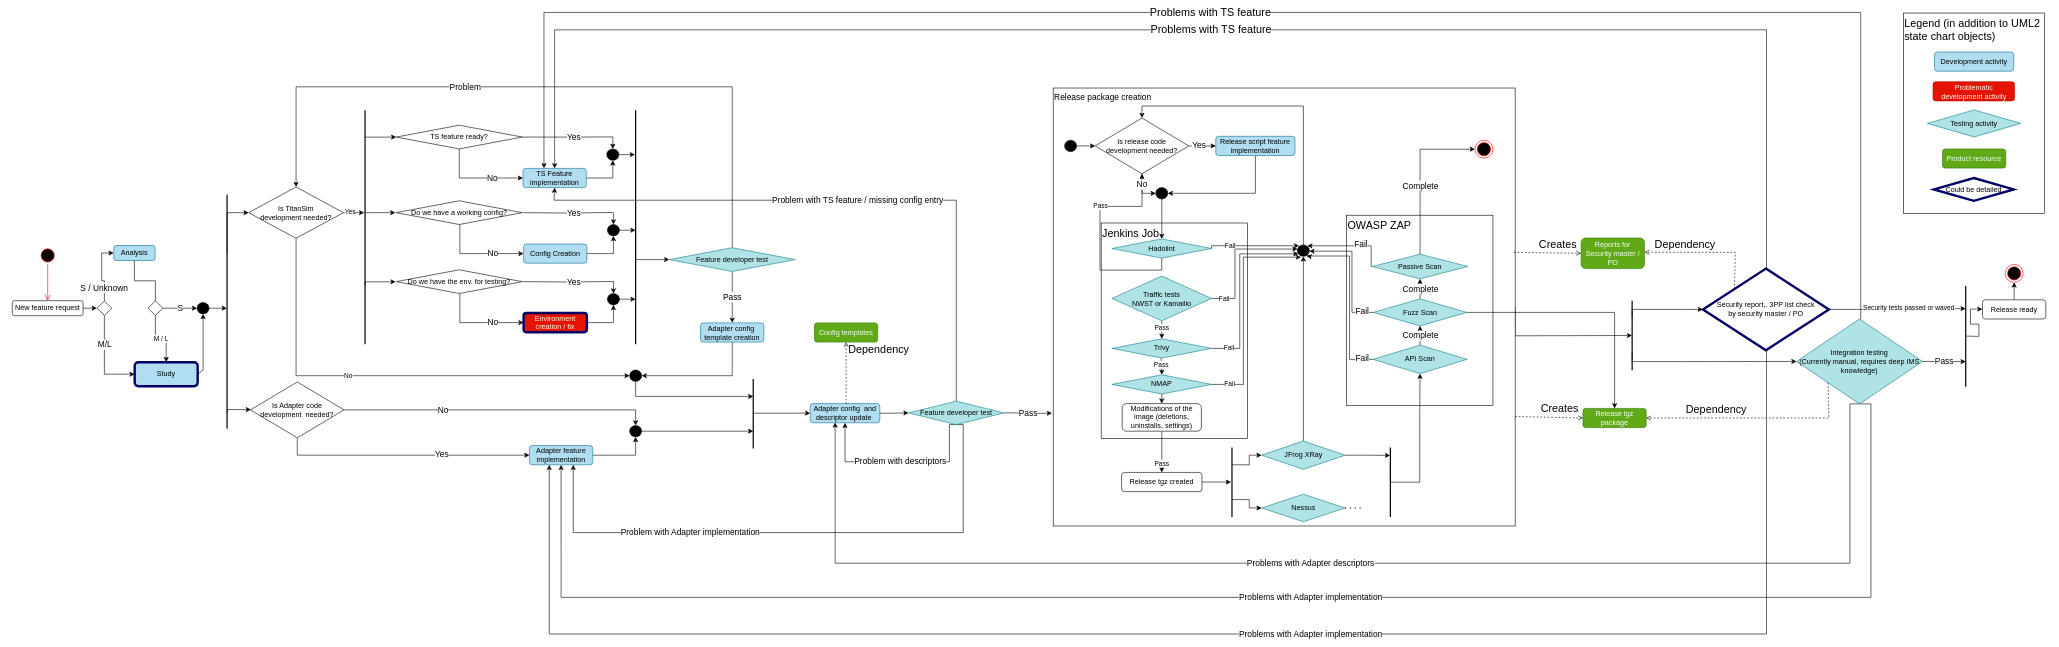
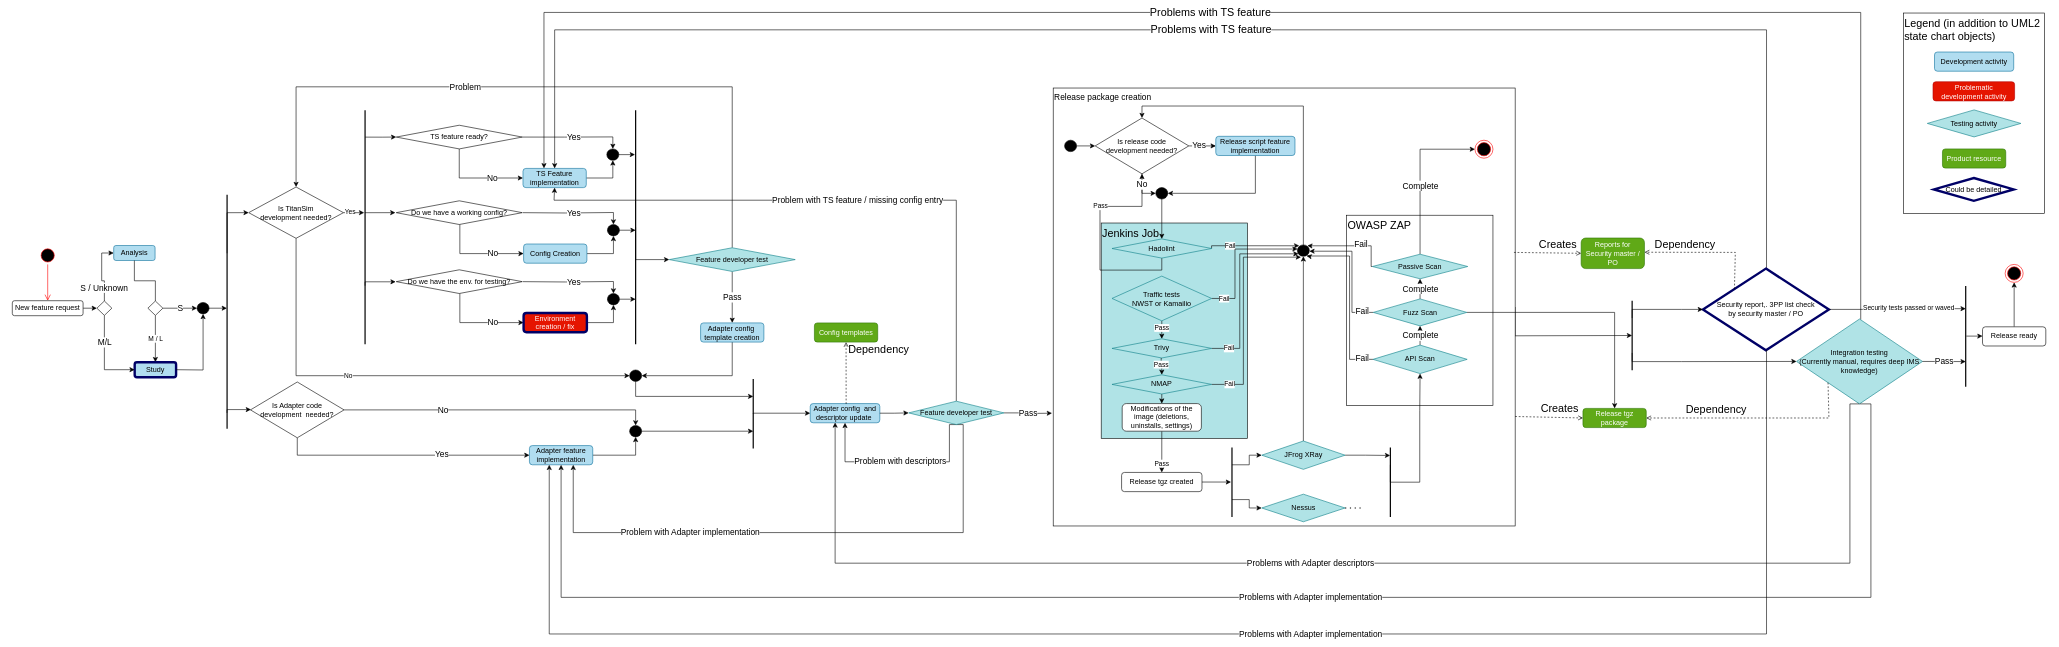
node "Release ready": moved (2014, 309) -> (2014, 336)
node "Jenkins Job": fillcolor #ffffff -> #b0e3e6
node "Study": size 63x24 -> 41x15
